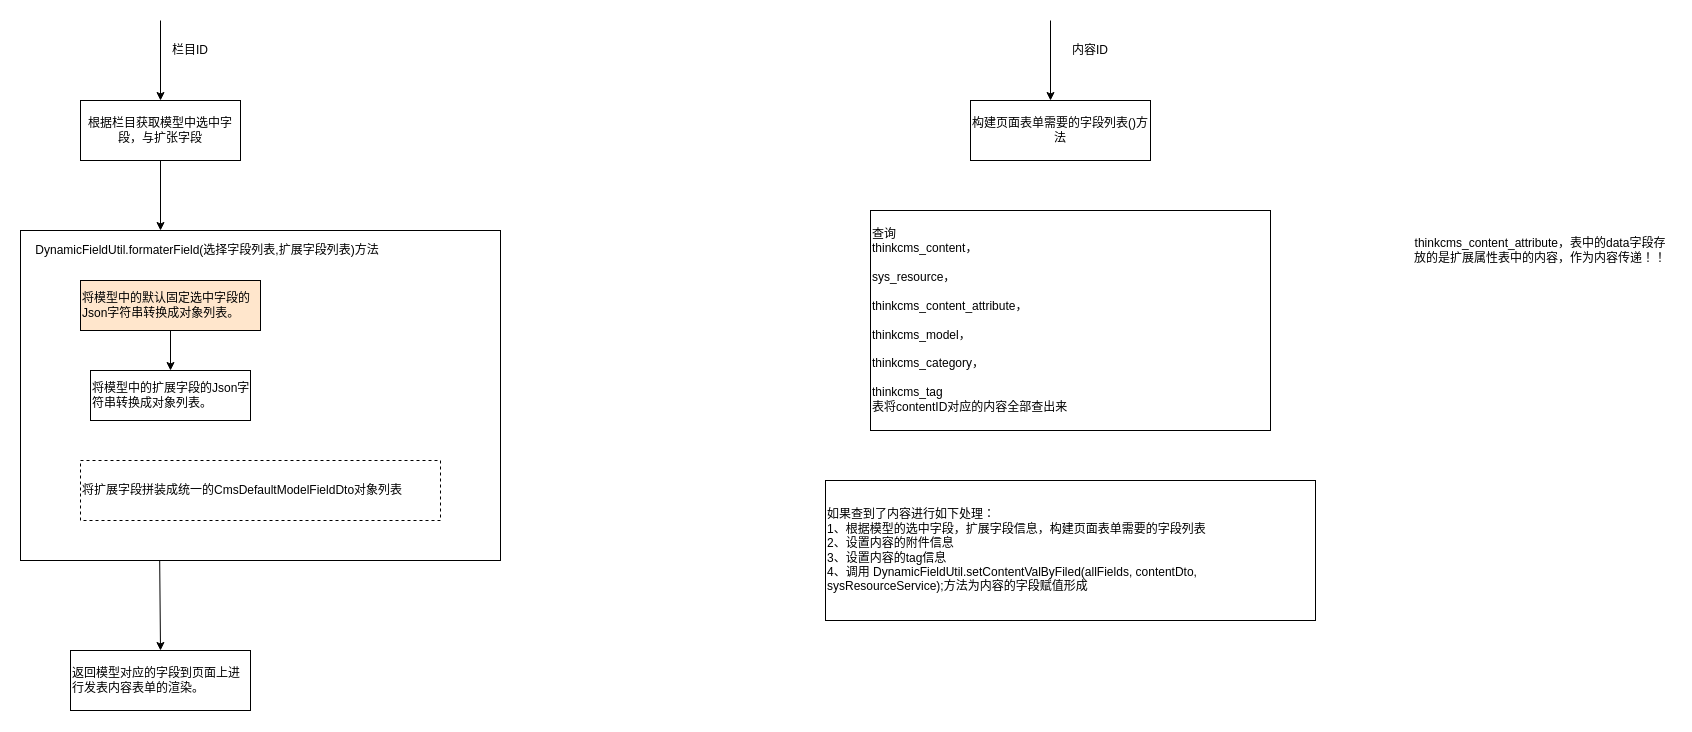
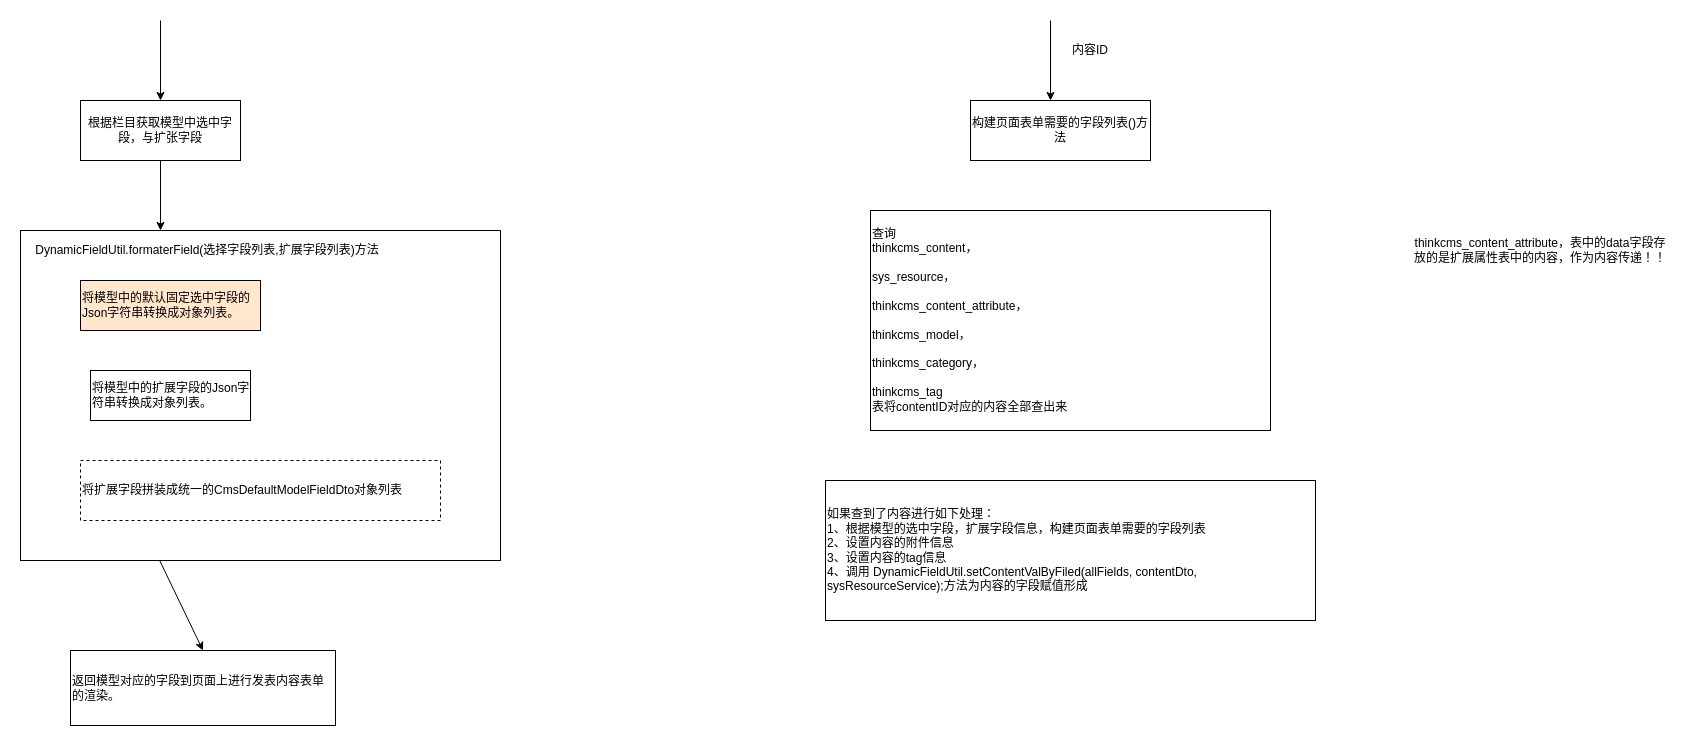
node "栏目ID": removed
edge "将模型中的默认固定选中字段的Json字符串转换成对象列表。" -> "将模型中的扩展字段的Json字符串转换成对象列表。": removed
node "返回模型对应的字段到页面上进行发表内容表单的渲染。": size 180x60 -> 265x75
